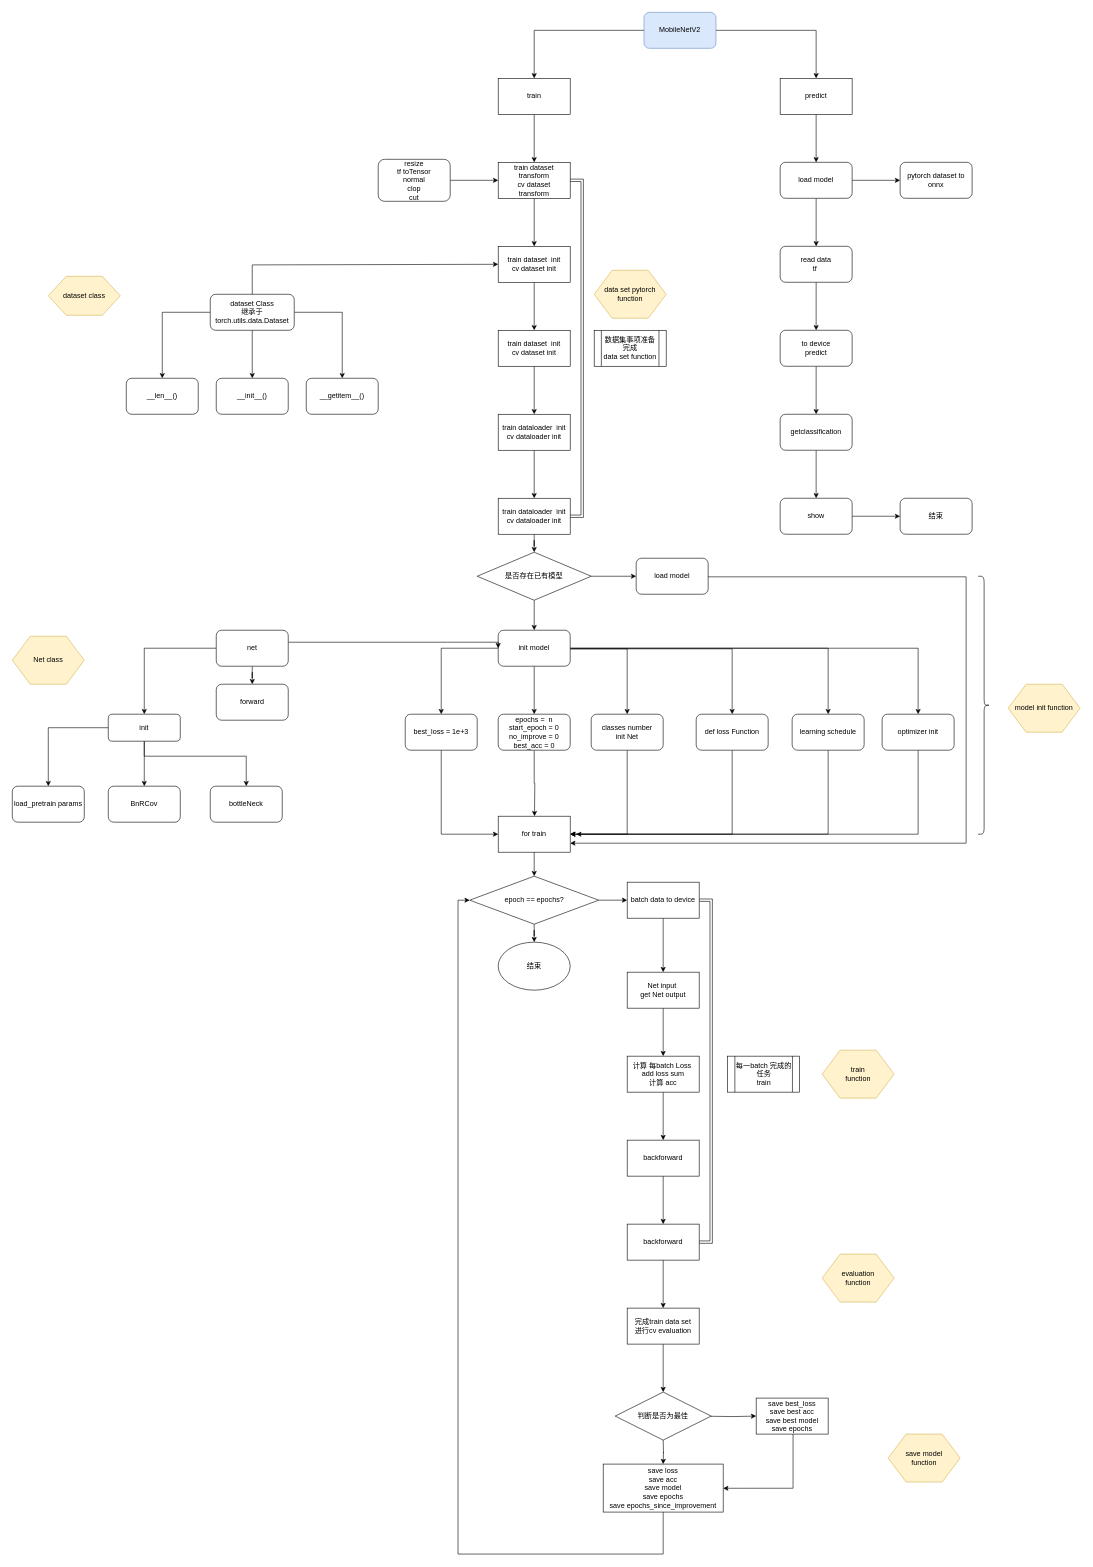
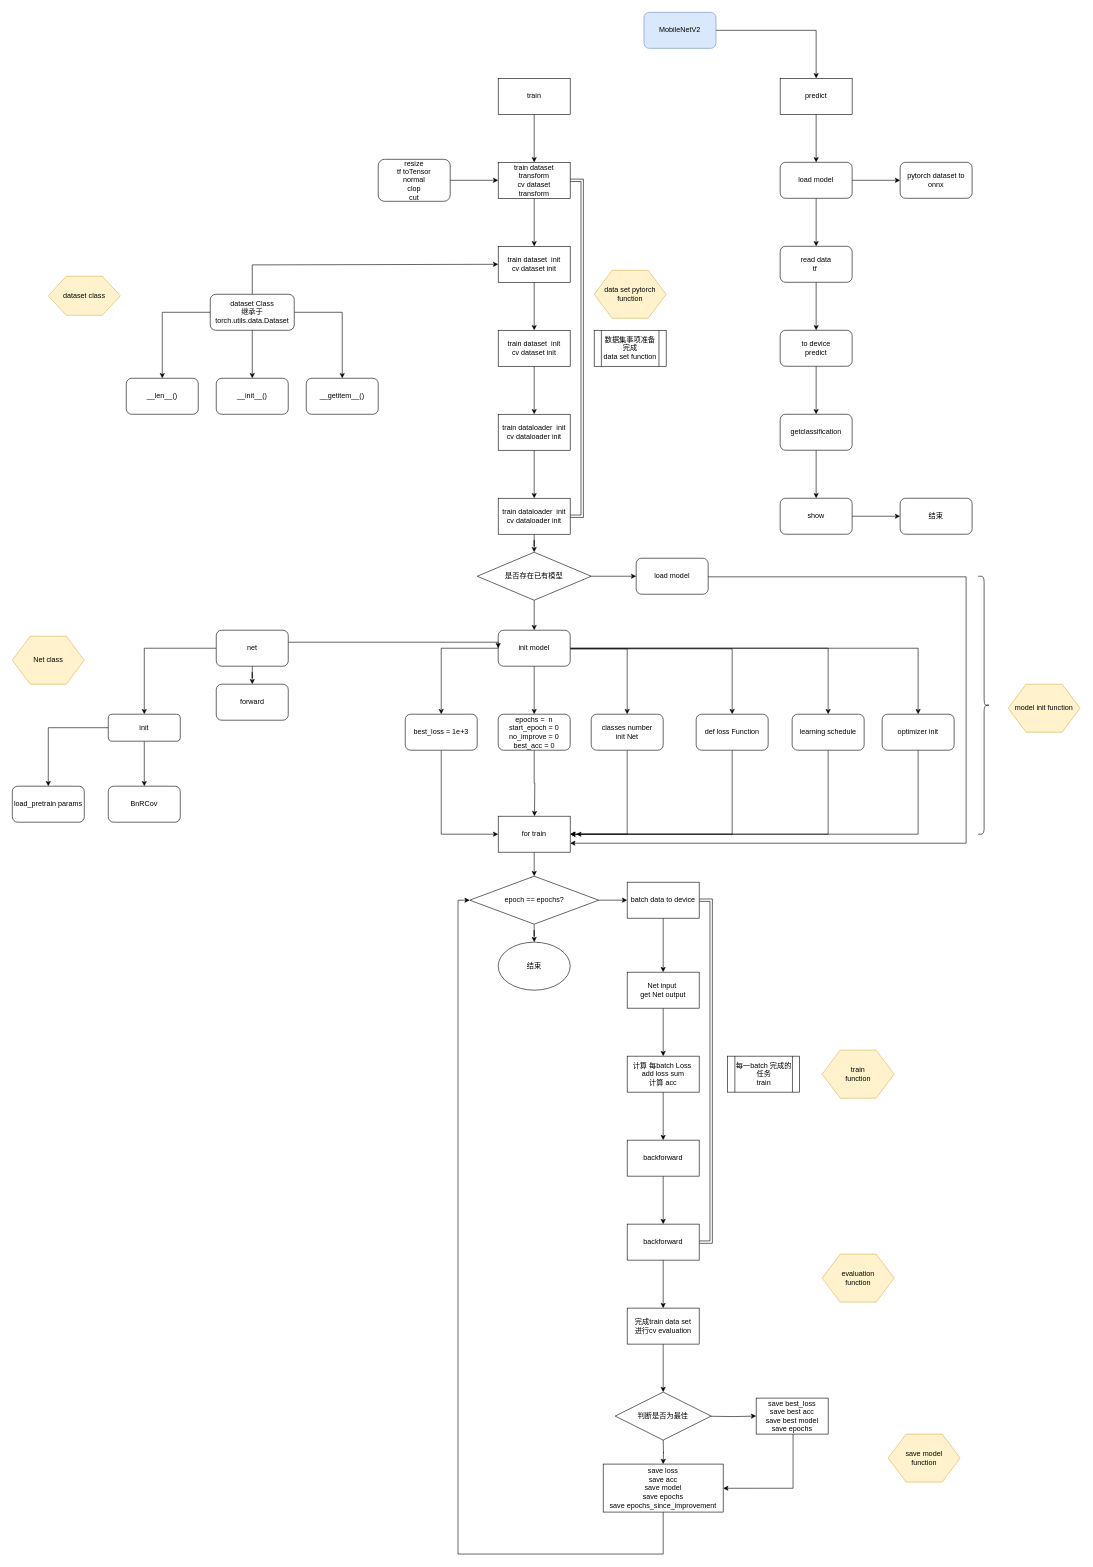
edge "MobileNetV2" -> "train": removed
edge "init" -> "bottleNeck": removed
node "bottleNeck": removed
